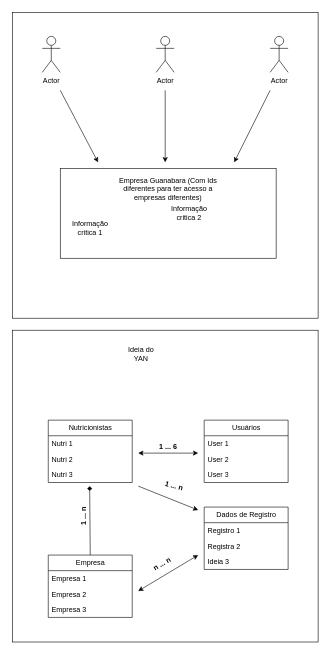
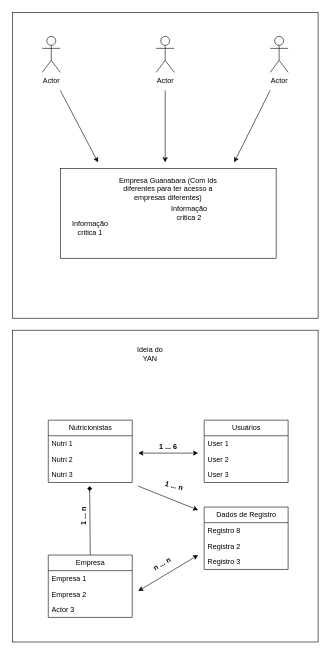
node "Ideia do YAN": moved (141, 354) -> (150, 354)
node "Registro 1": label "Registro 1" -> "Registro 8"
node "Ideia 3": label "Ideia 3" -> "Registro 3"
node "Empresa 3": label "Empresa 3" -> "Actor 3"
